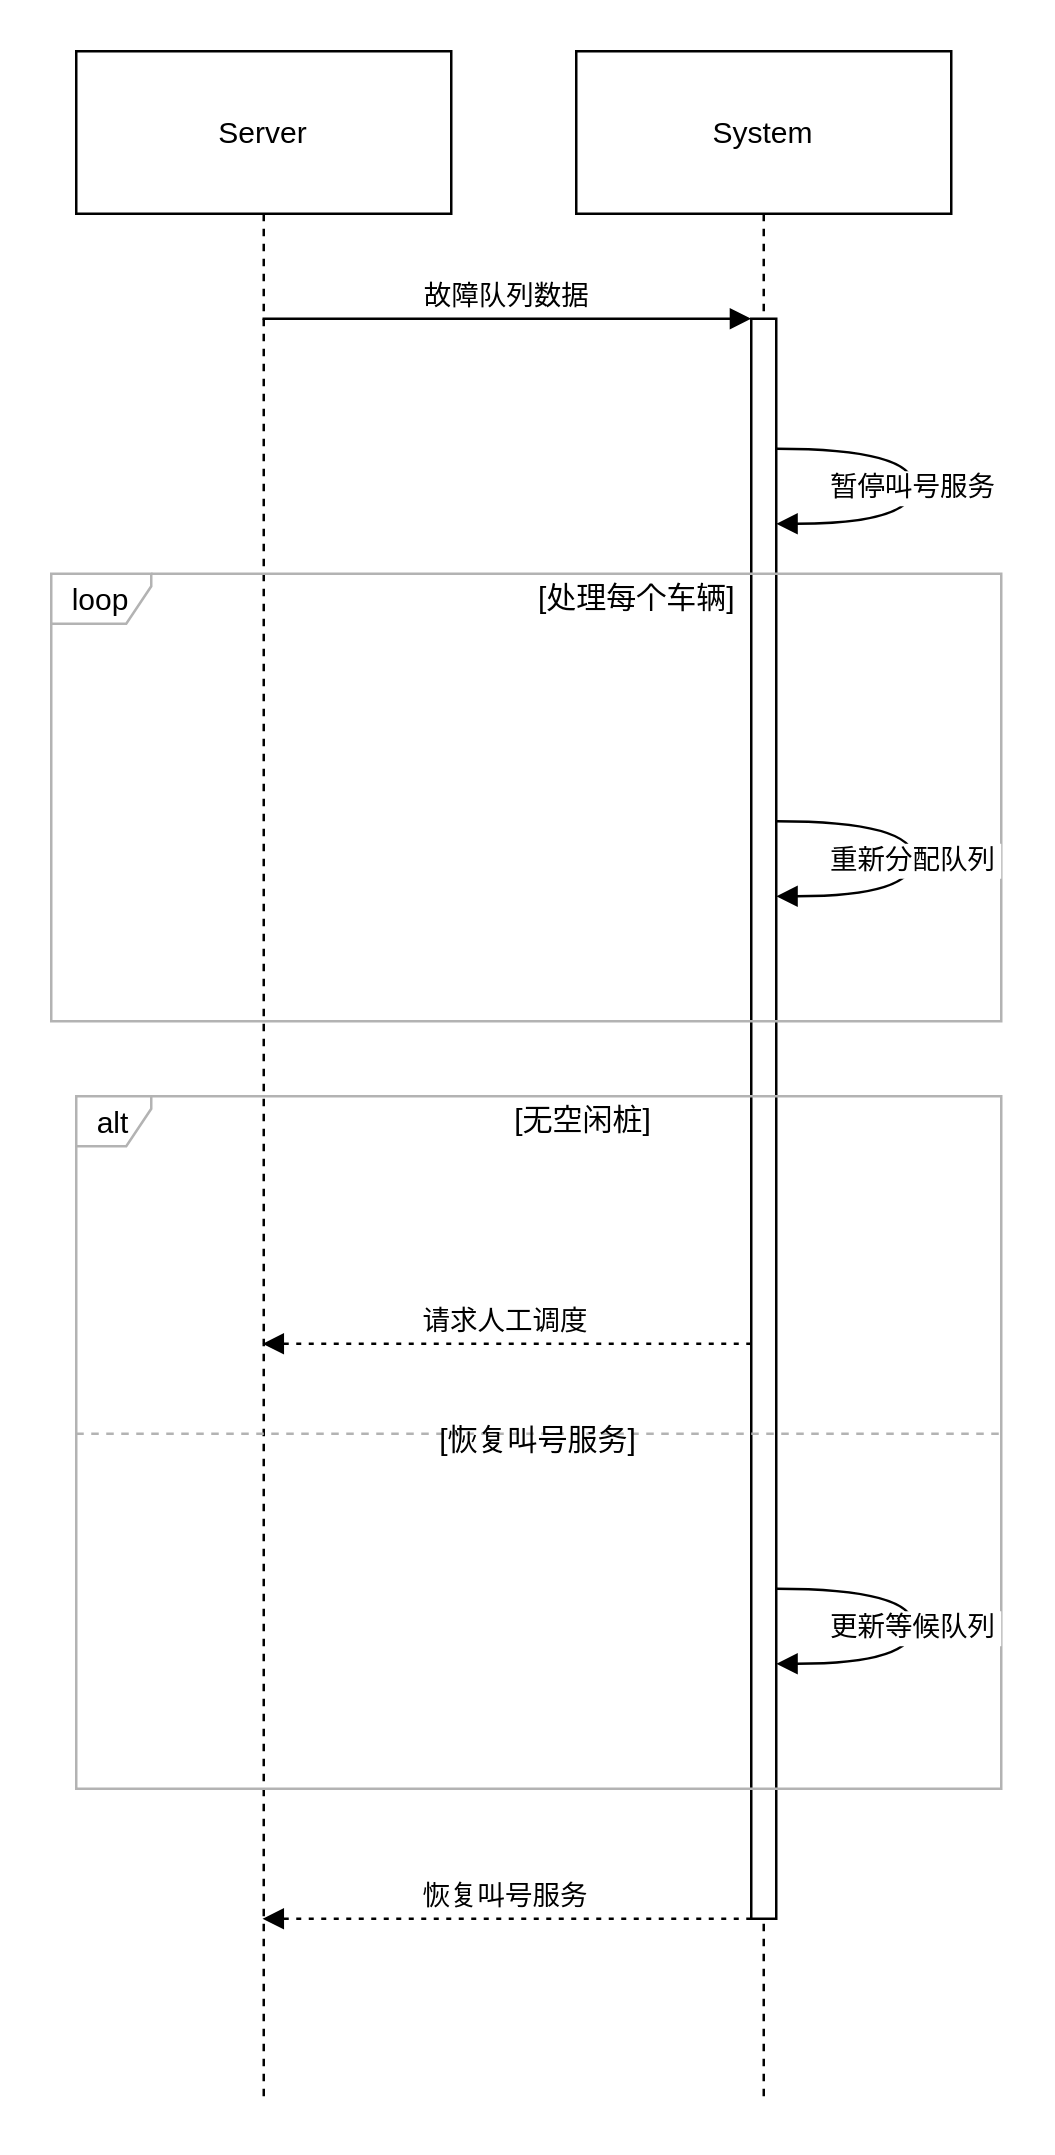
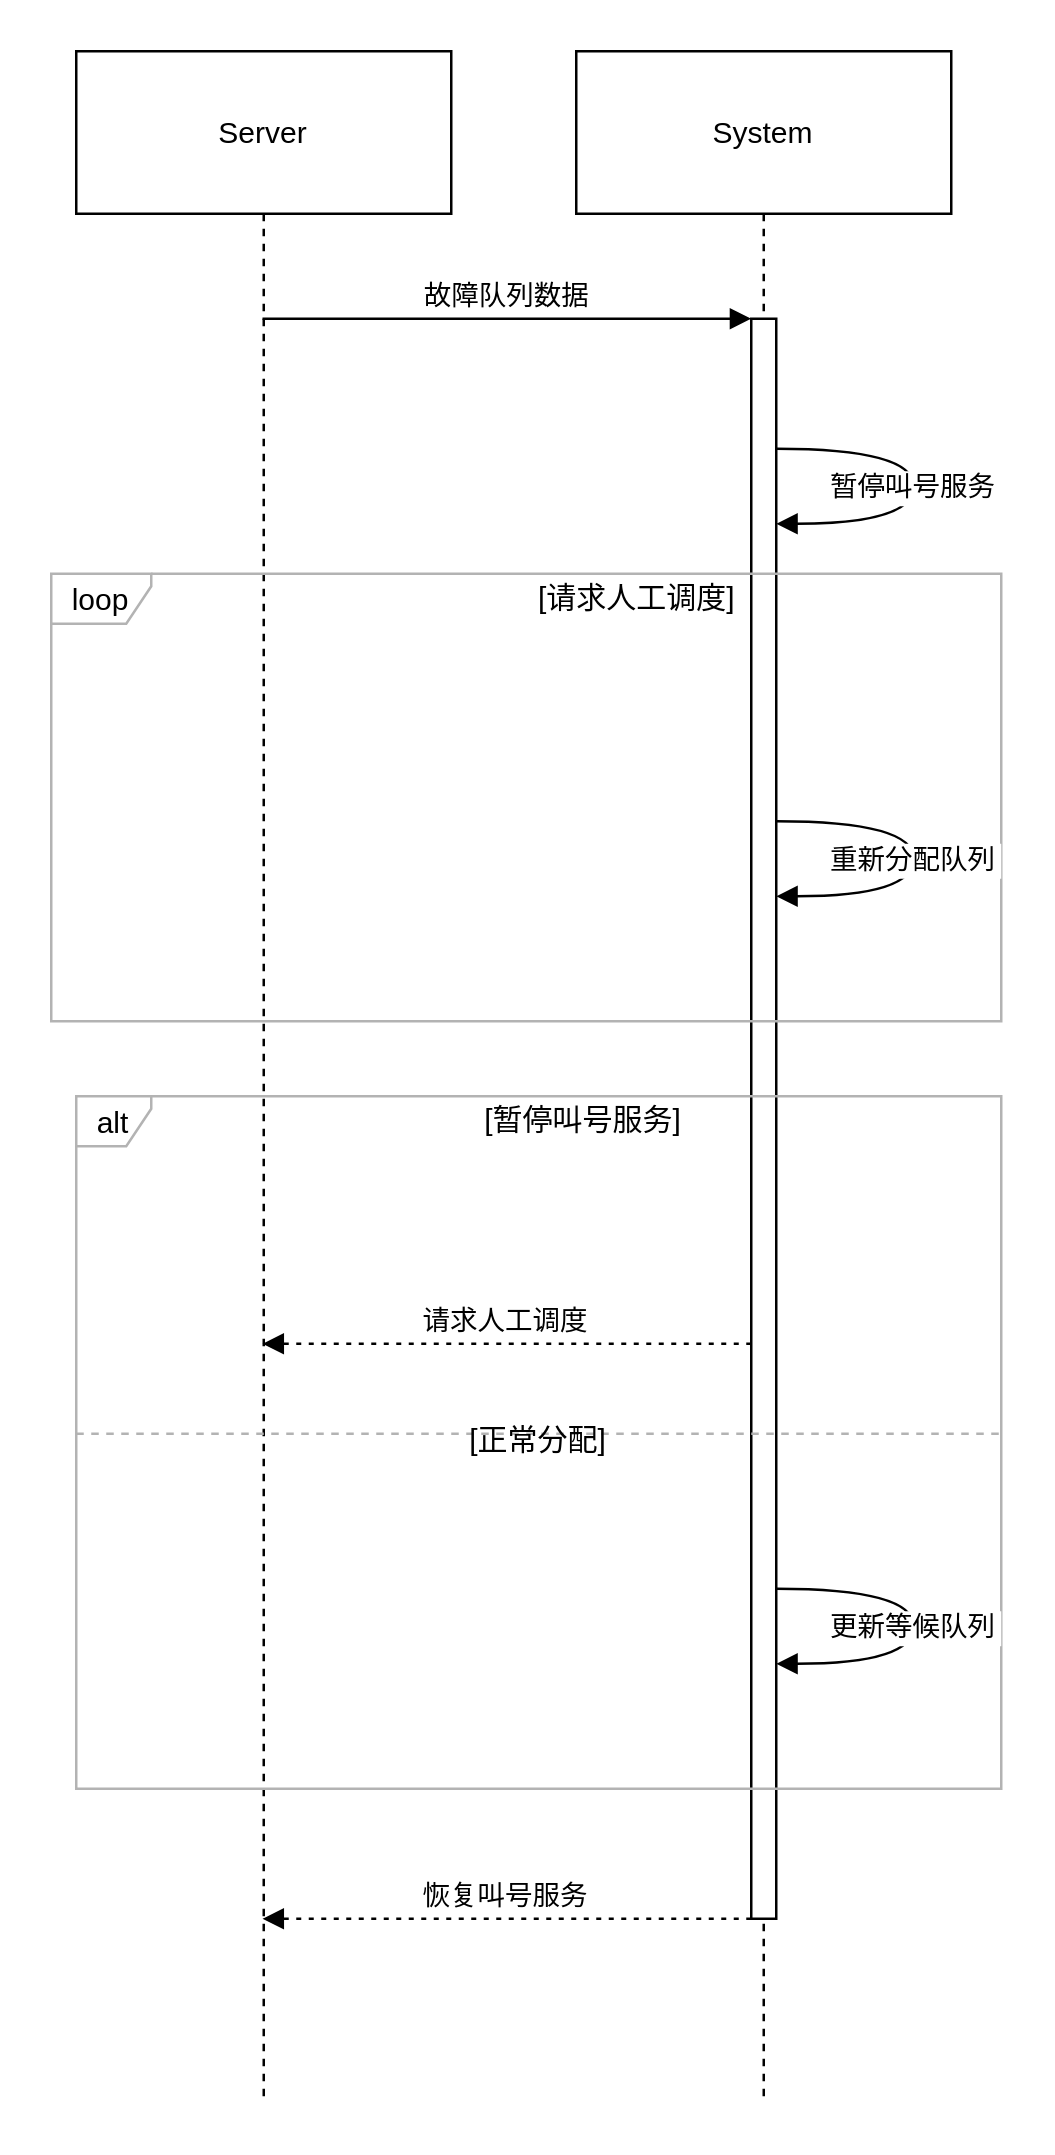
node "[处理每个车辆]": label "[处理每个车辆]" -> "[请求人工调度]"
node "[无空闲桩]": label "[无空闲桩]" -> "[暂停叫号服务]"
node "[恢复叫号服务]": label "[恢复叫号服务]" -> "[正常分配]"
